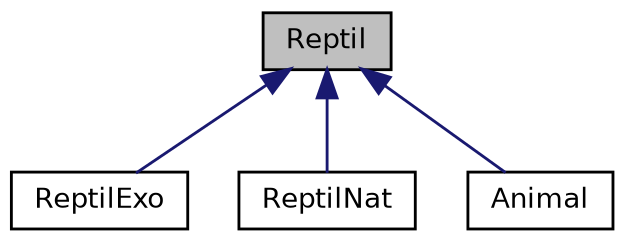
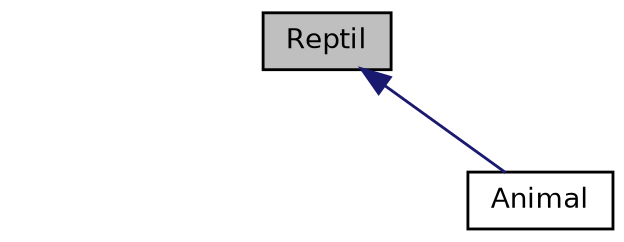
node "ReptilExo": removed
node "ReptilNat": removed
